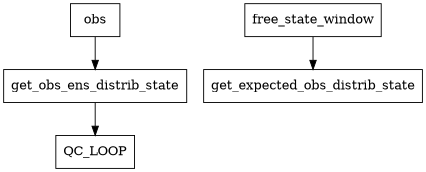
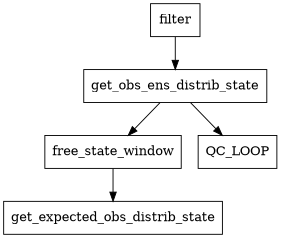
node "obs": label "obs" -> "filter"
edge "get_obs_ens_distrib_state" -> "free_state_window": added
